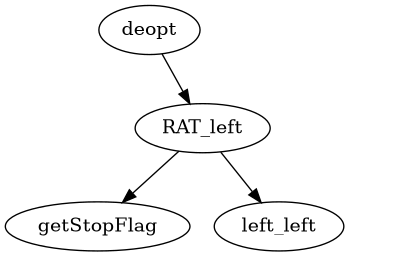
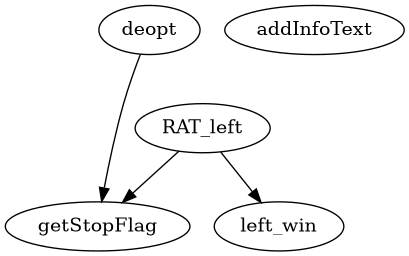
node "addInfoText": added
edge "deopt" -> "RAT_left": now "deopt" -> "getStopFlag"
node "left_left": label "left_left" -> "left_win"
